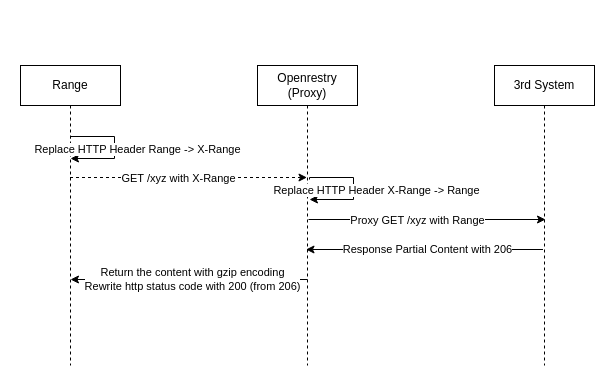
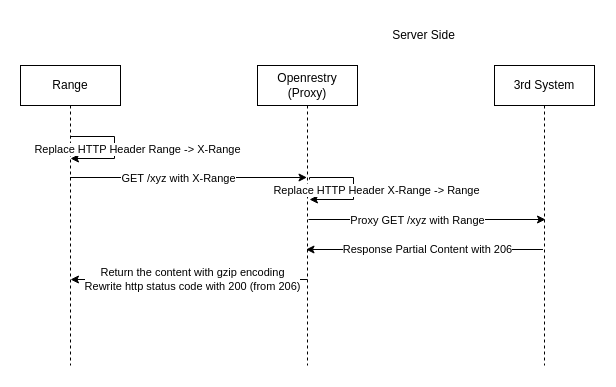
node "Server Side": added
edge "Range" -> "Openrestry (Proxy)": style dashed -> solid
